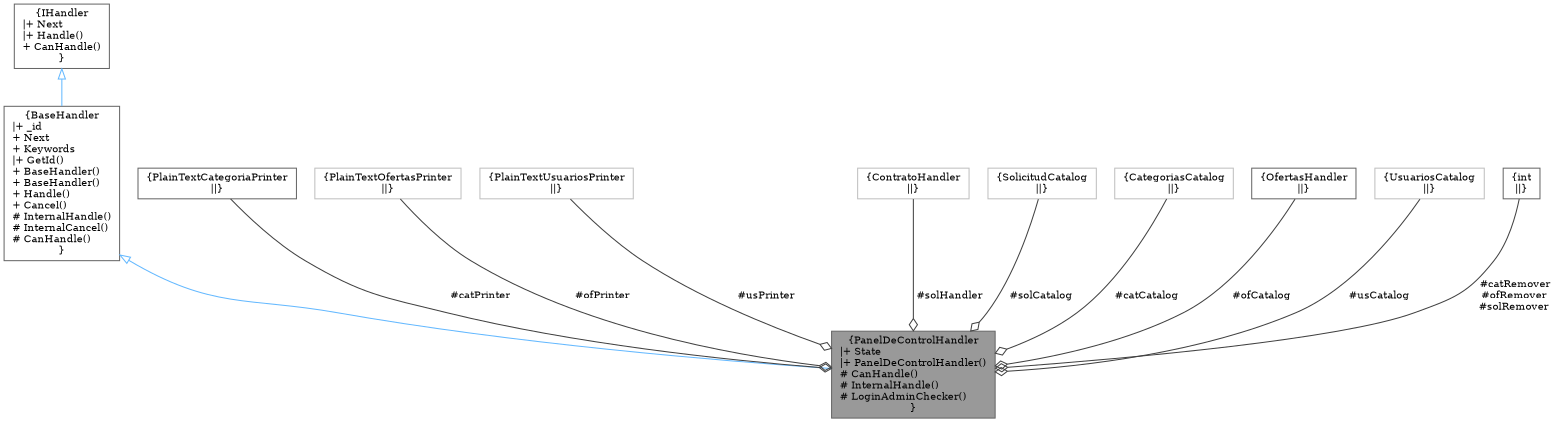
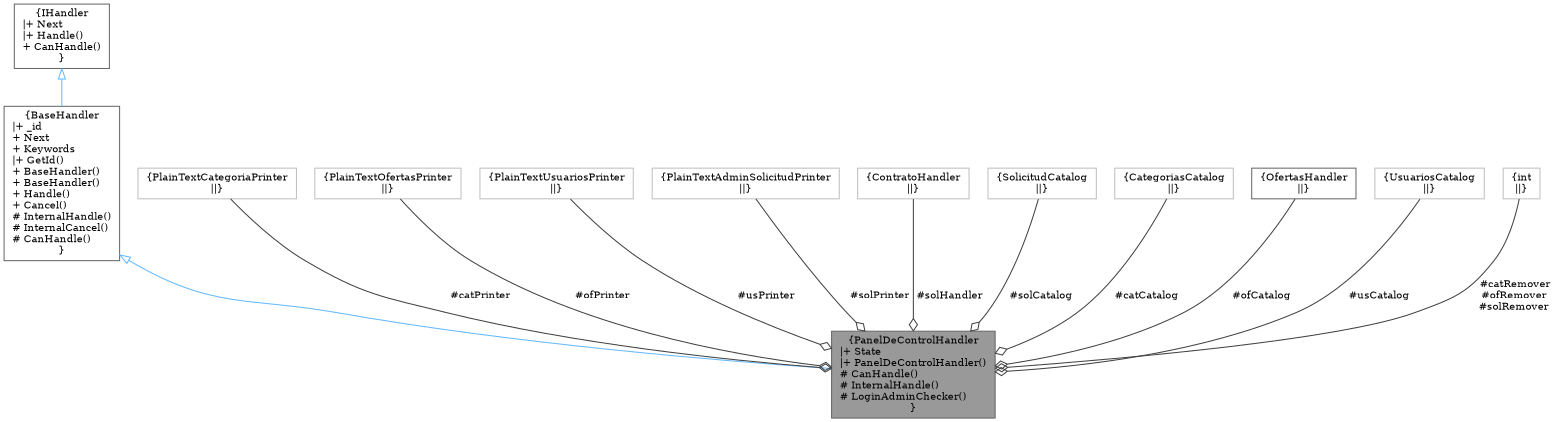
node "{PlainTextCategoriaPrinter ||}": color gray40 -> grey75
node "{PlainTextAdminSolicitudPrinter ||}": added
node "{int ||}": color gray40 -> grey75
